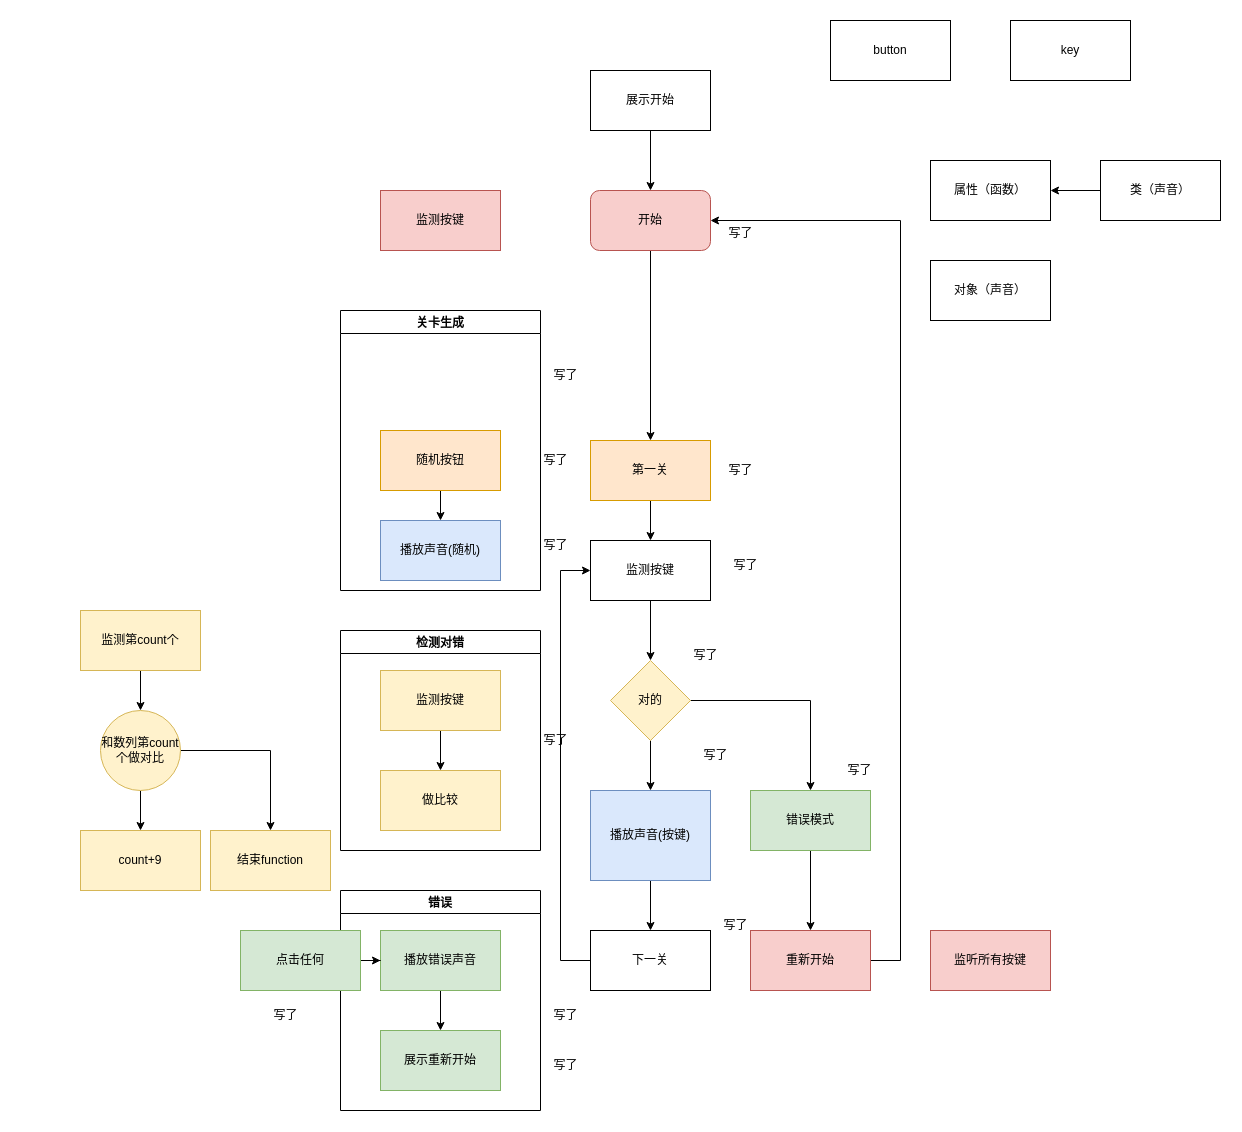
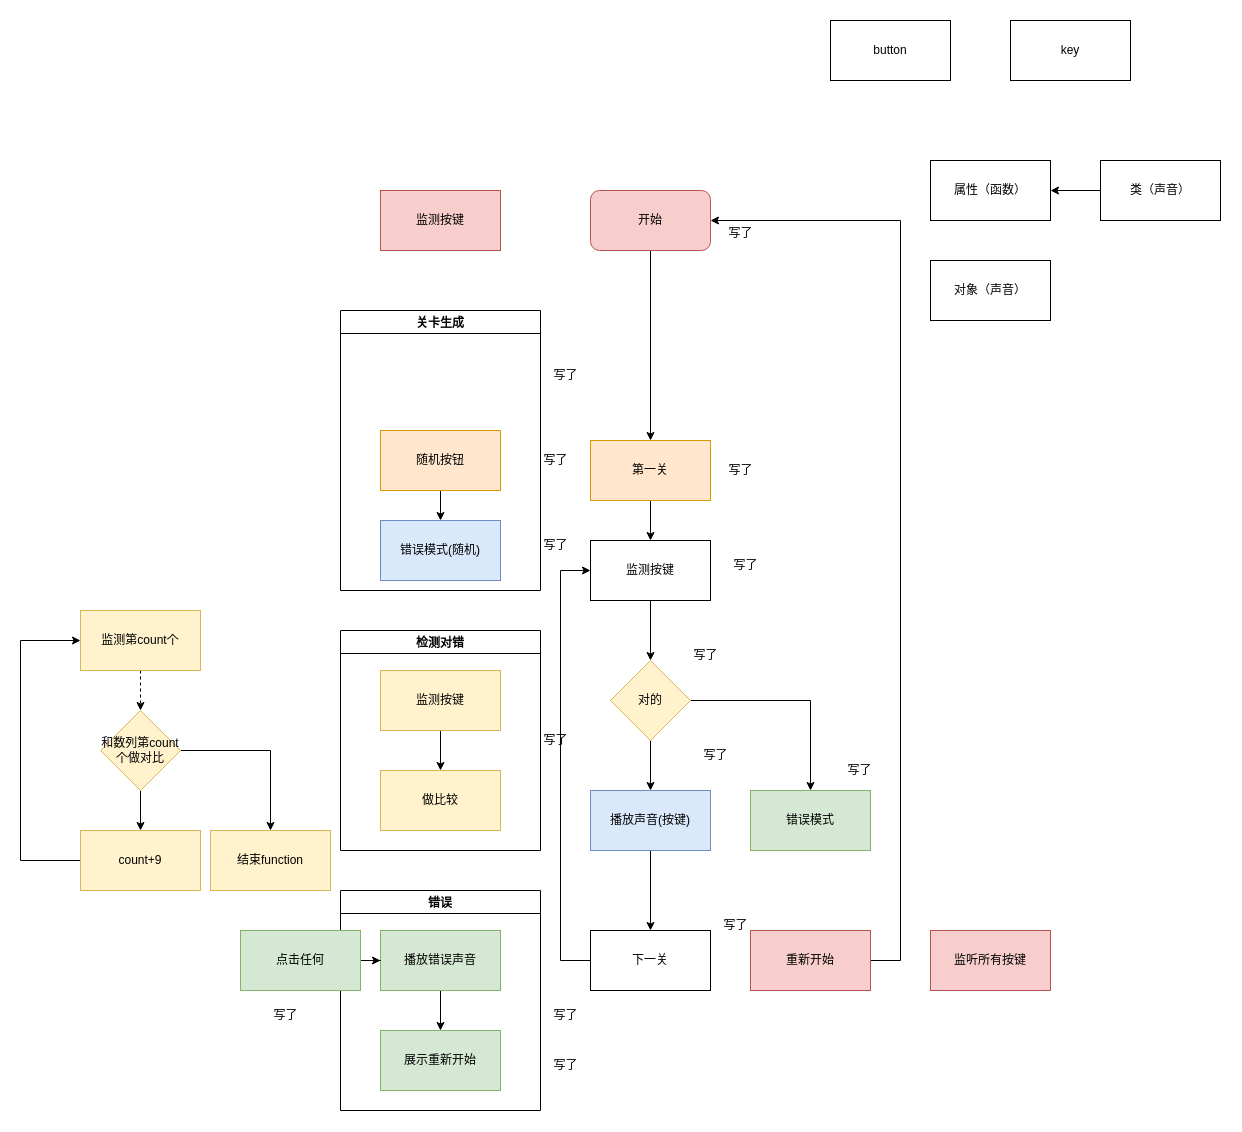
node "展示开始": removed
edge "展示开始" -> "开始": removed
node "播放声音(随机)": label "播放声音(随机)" -> "错误模式(随机)"
edge "监测第count个" -> "和数列第count个做对比": style solid -> dashed
node "和数列第count个做对比": shape ellipse -> diamond
edge "count+9" -> "监测第count个": added
node "播放声音(按键)": size 120x90 -> 120x60
edge "错误模式" -> "重新开始": removed
